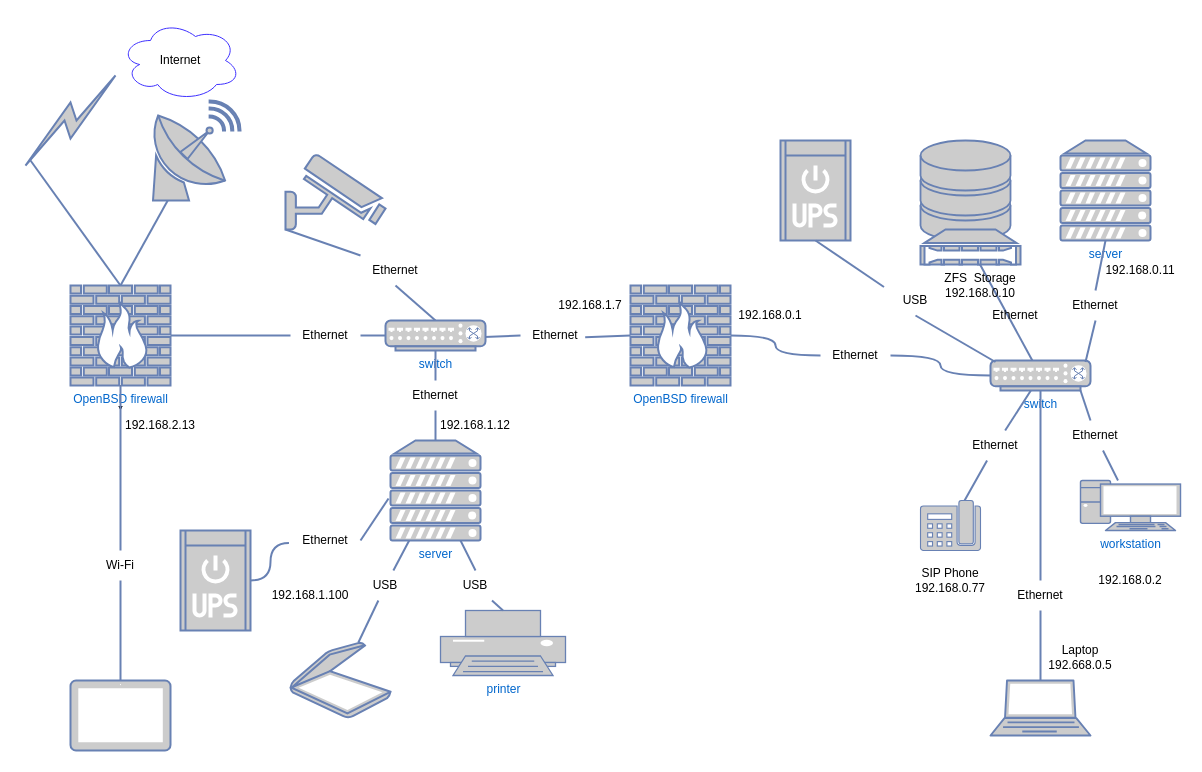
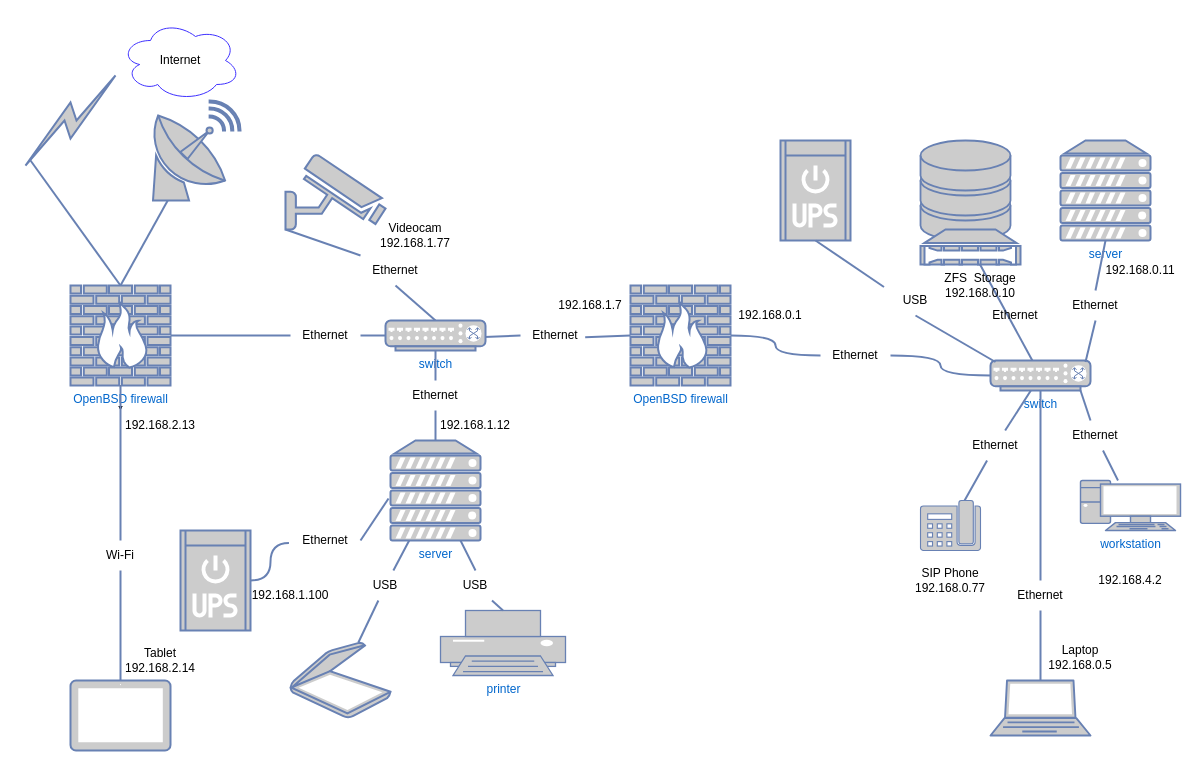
node "Videocam 192.168.1.77": added
node "Wi-Fi": moved (121, 566) -> (121, 556)
node "192.168.0.2": label "192.168.0.2" -> "192.168.4.2"
node "192.168.1.100": moved (311, 596) -> (291, 596)
node "Laptop 192.668.0.5": label "Laptop 192.668.0.5" -> "Laptop 192.168.0.5"
node "Tablet 192.168.2.14": added
